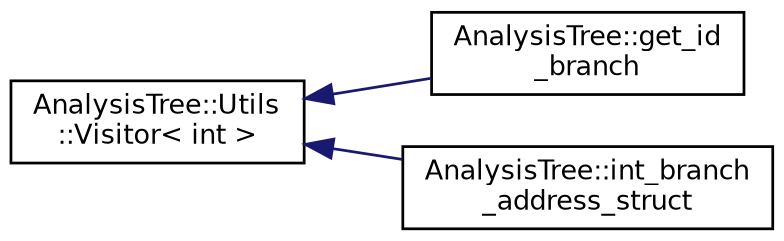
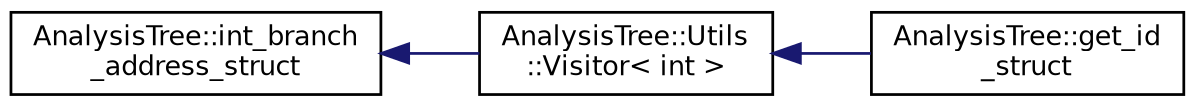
node "AnalysisTree::get_id _branch": label "AnalysisTree::get_id _branch" -> "AnalysisTree::get_id _struct"
edge "AnalysisTree::int_branch _address_struct" -> "AnalysisTree::Utils ::Visitor< int >": reversed
